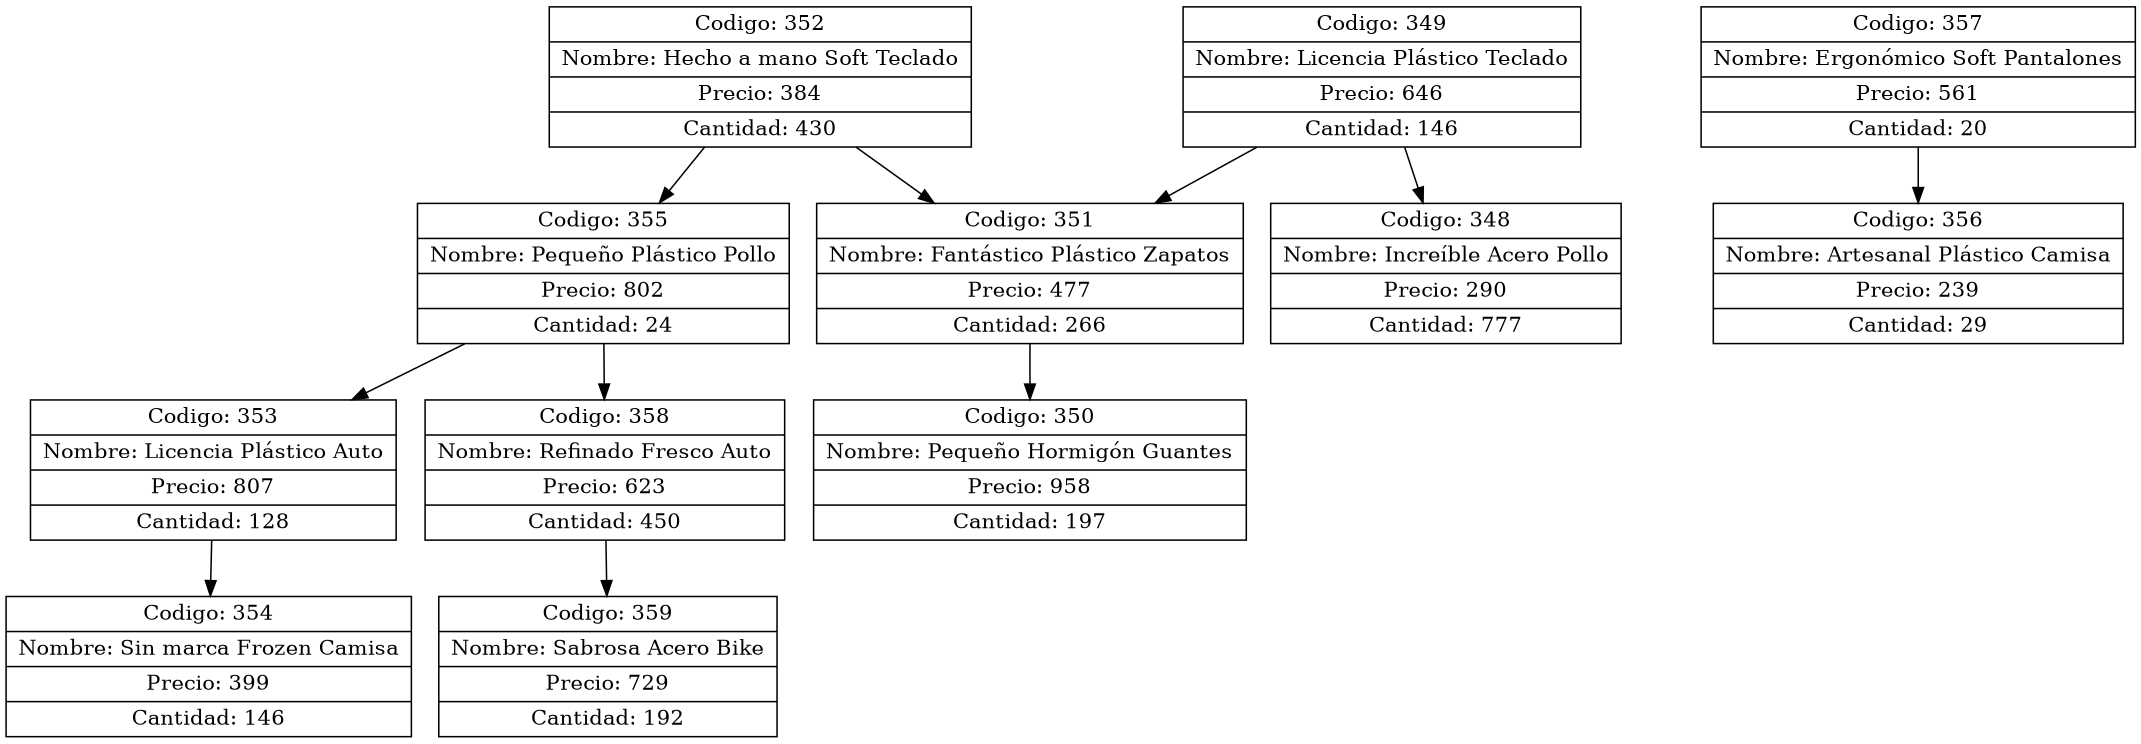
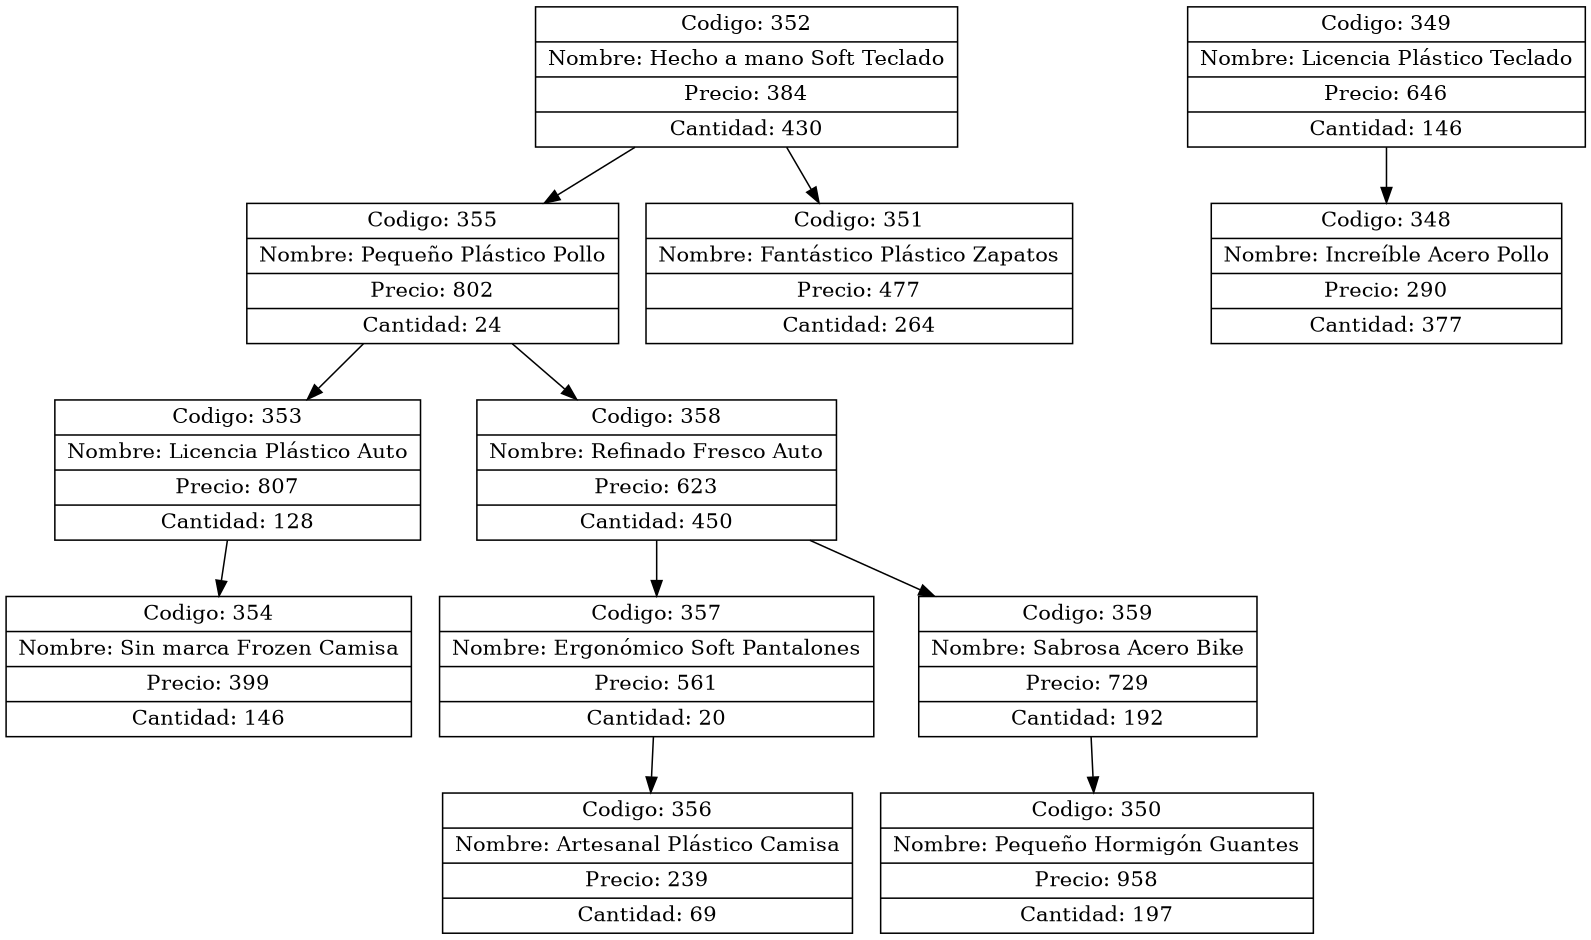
edge "Codigo: 349" -> "Codigo: 351": removed
node "Codigo: 351": text "Cantidad: 266" -> "Cantidad: 264"
node "Codigo: 348": text "Cantidad: 777" -> "Cantidad: 377"
node "Codigo: 356": text "Cantidad: 29" -> "Cantidad: 69"
edge "Codigo: 351" -> "Codigo: 350": now "Codigo: 359" -> "Codigo: 350"
edge "Codigo: 358" -> "Codigo: 357": added
